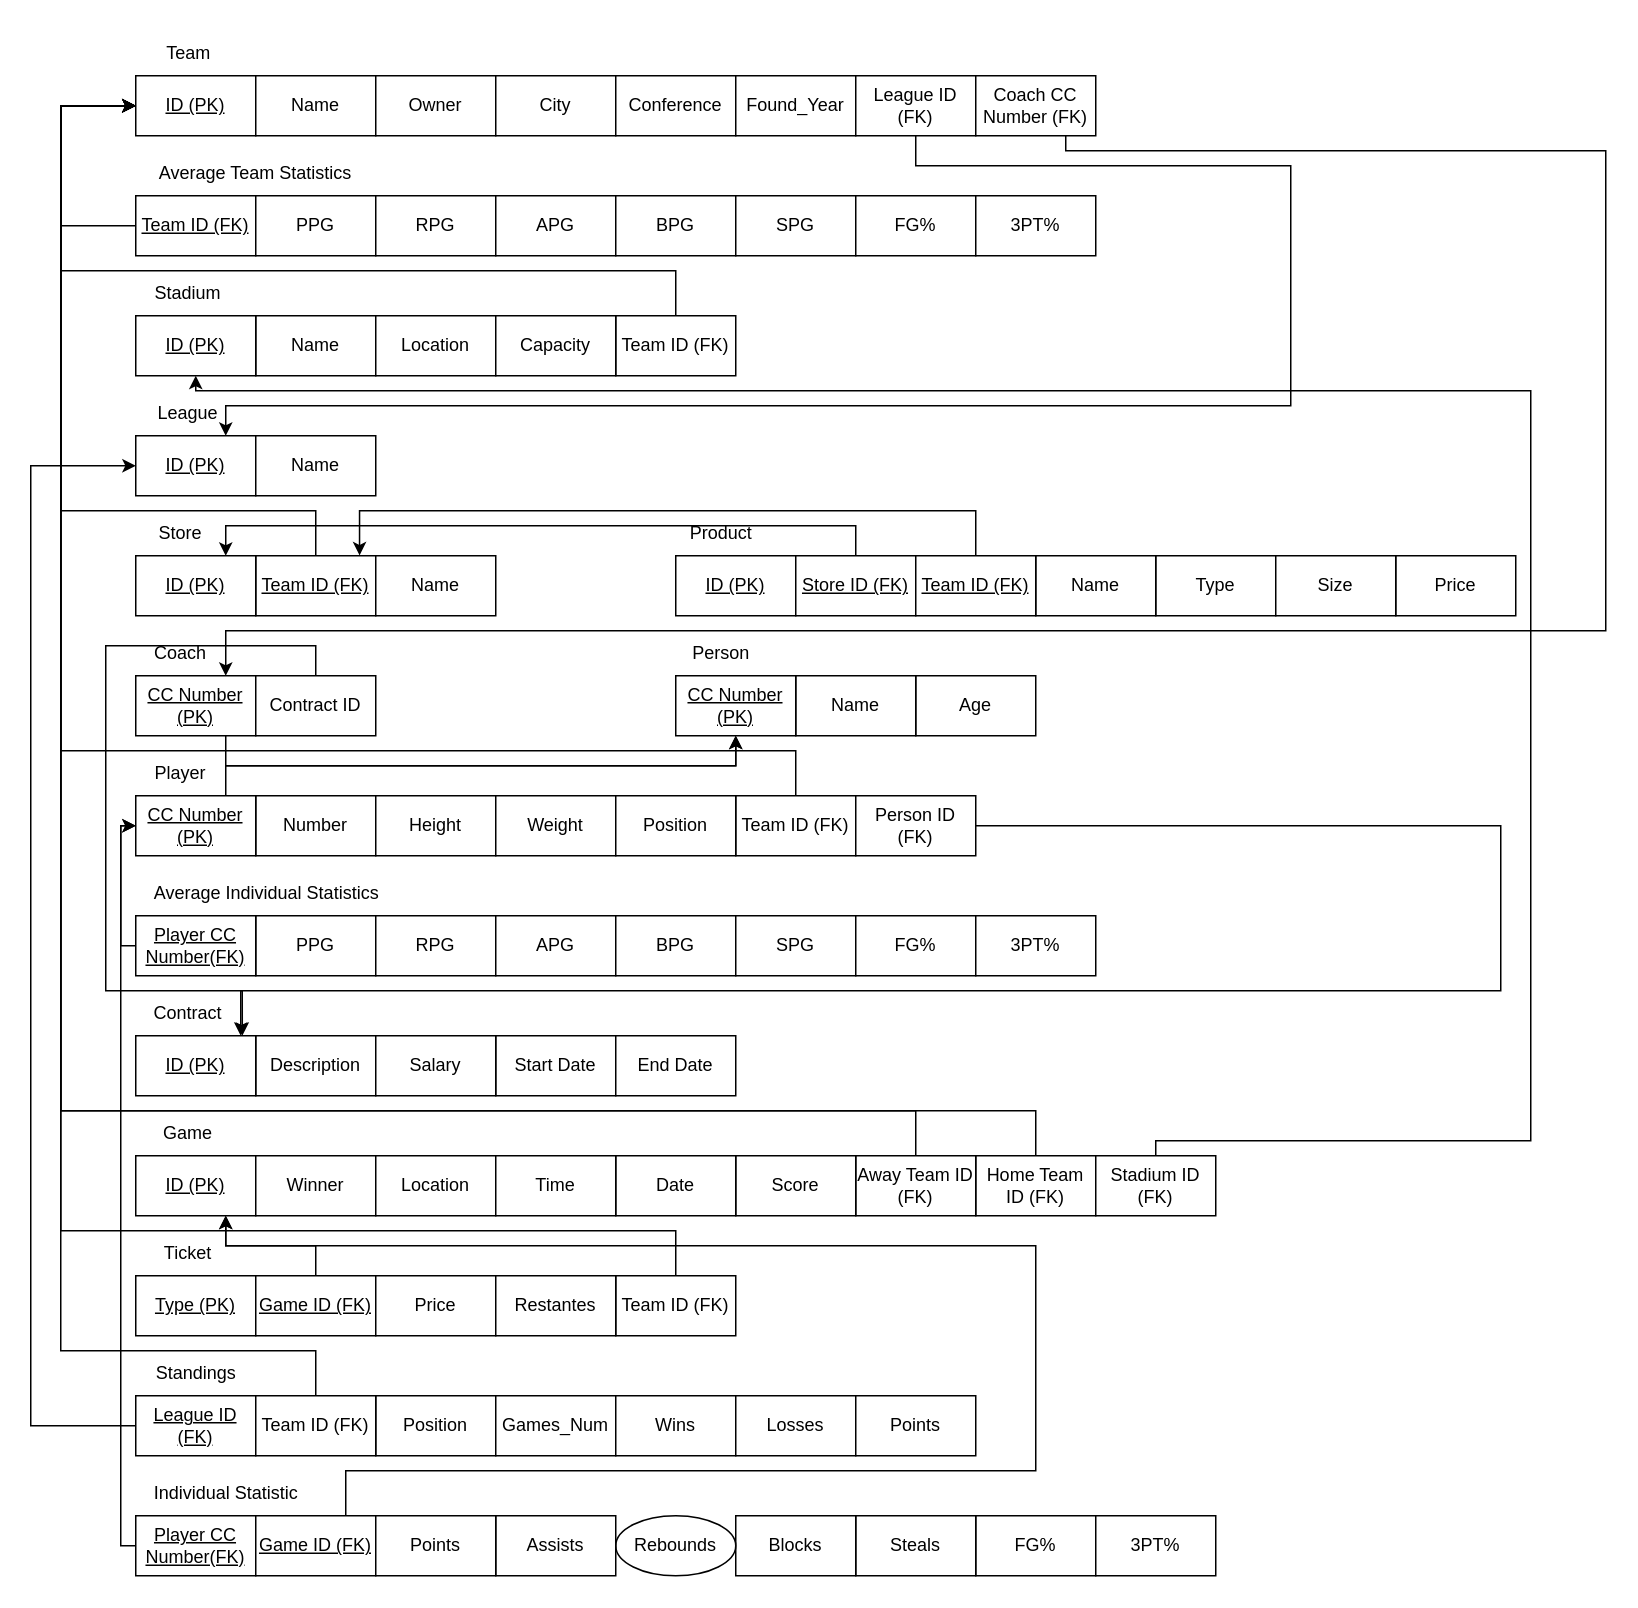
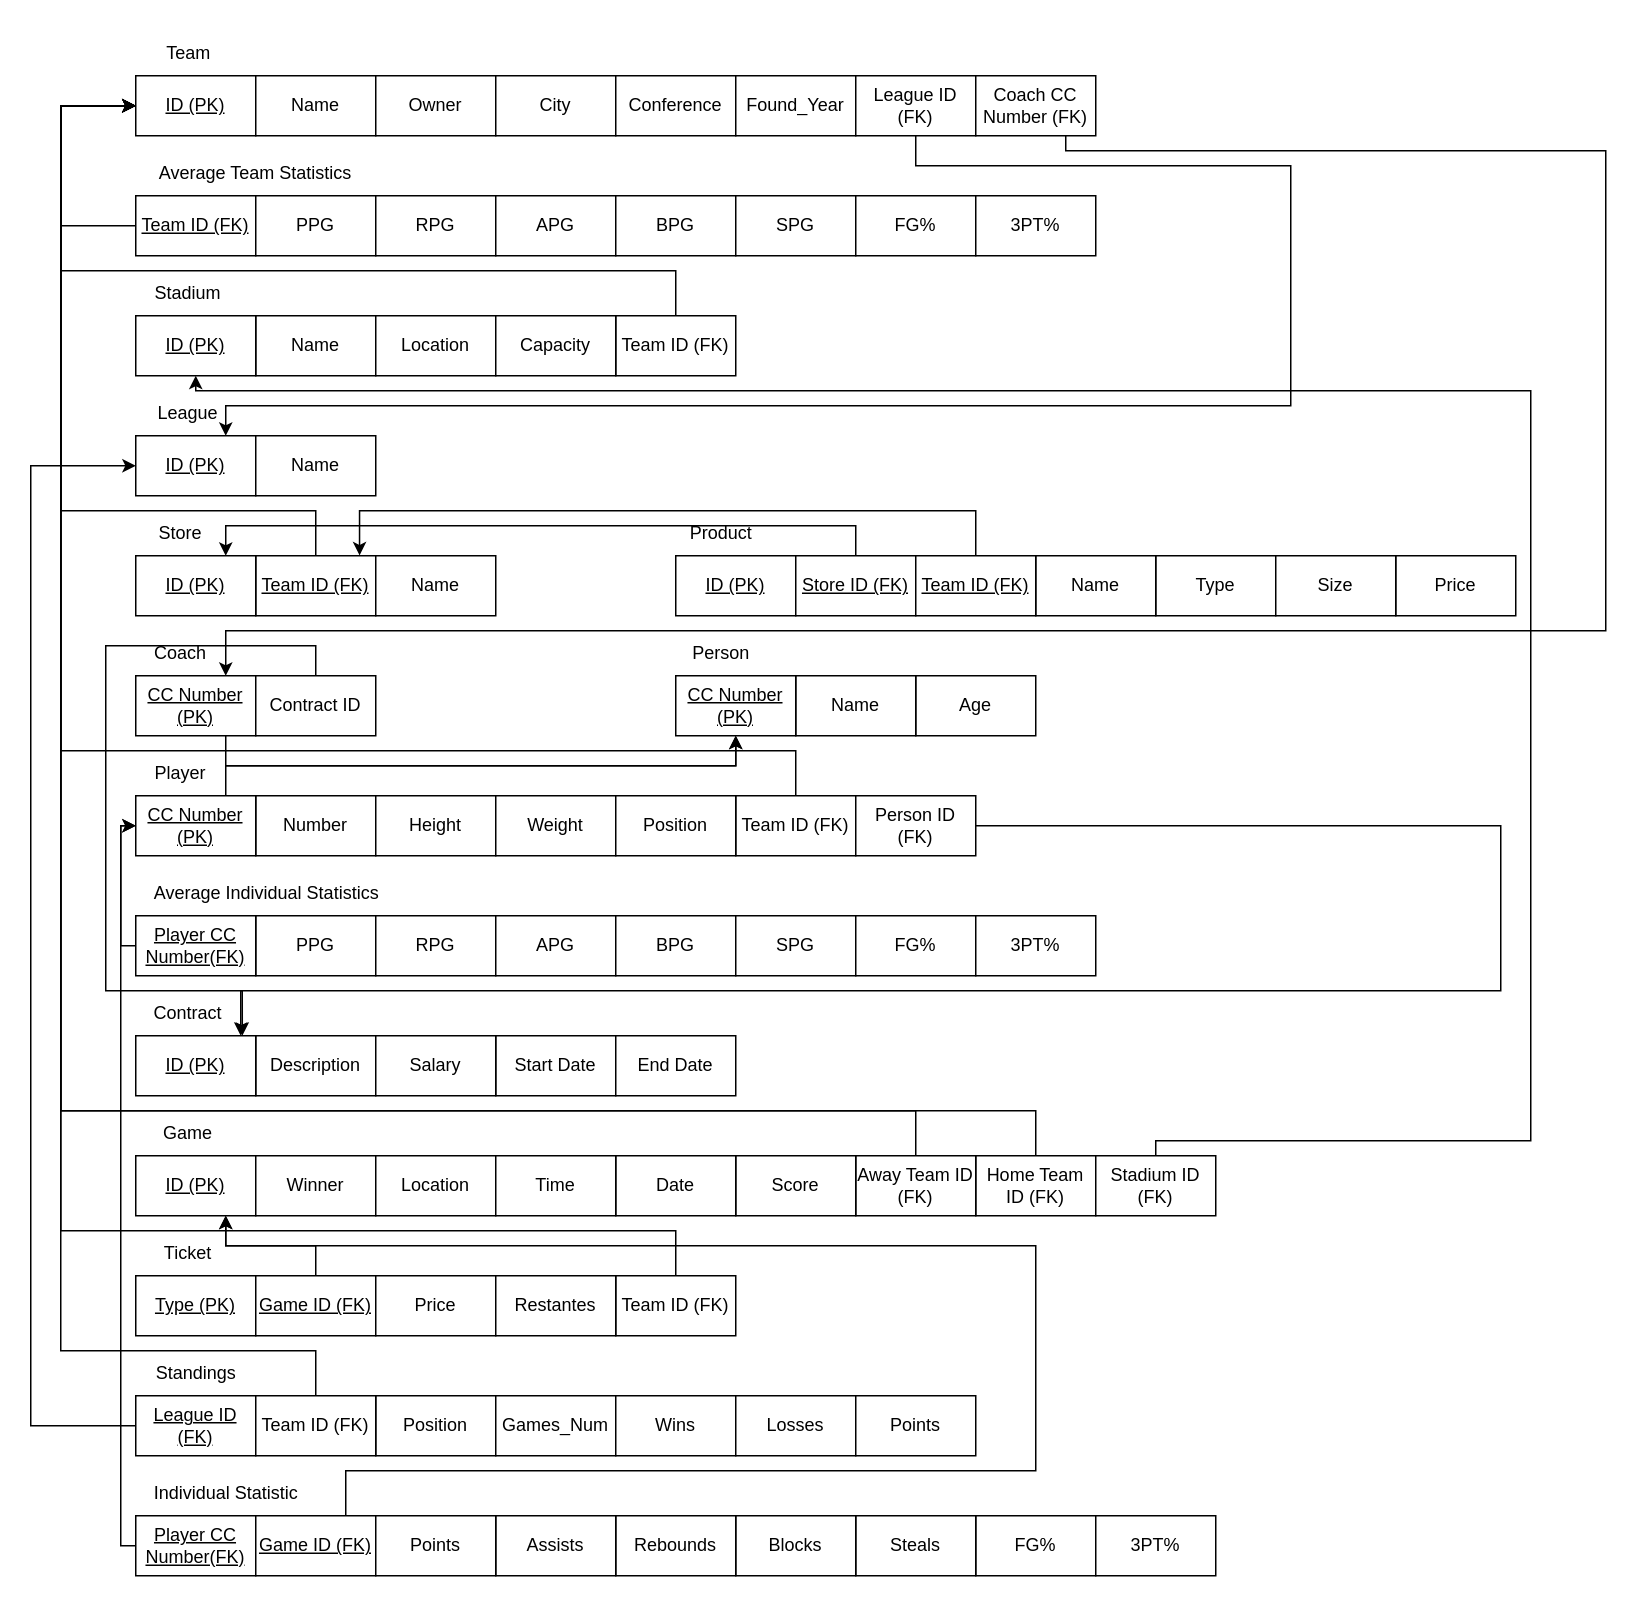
node "Rebounds": shape ellipse -> rectangle
